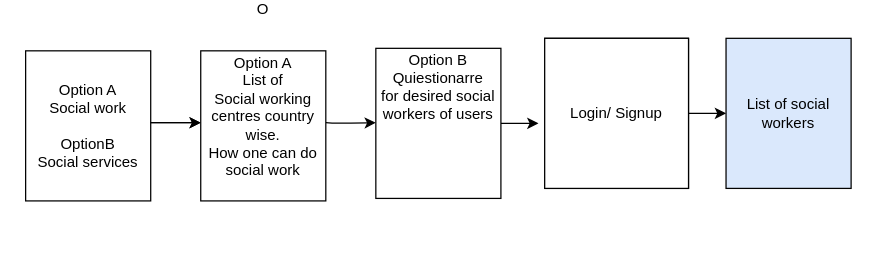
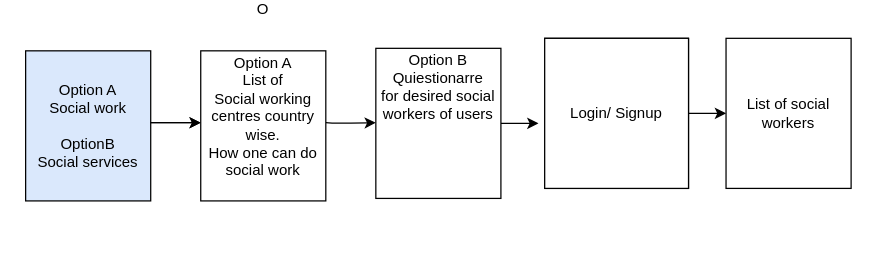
node "List of social workers": fillcolor #dae8fc -> #ffffff
node "Option A Social work OptionB Social services": fillcolor #ffffff -> #dae8fc
